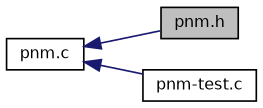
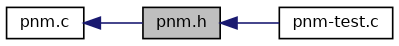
edge "pnm-test.c" -> "pnm.c": now "pnm-test.c" -> "pnm.h"
